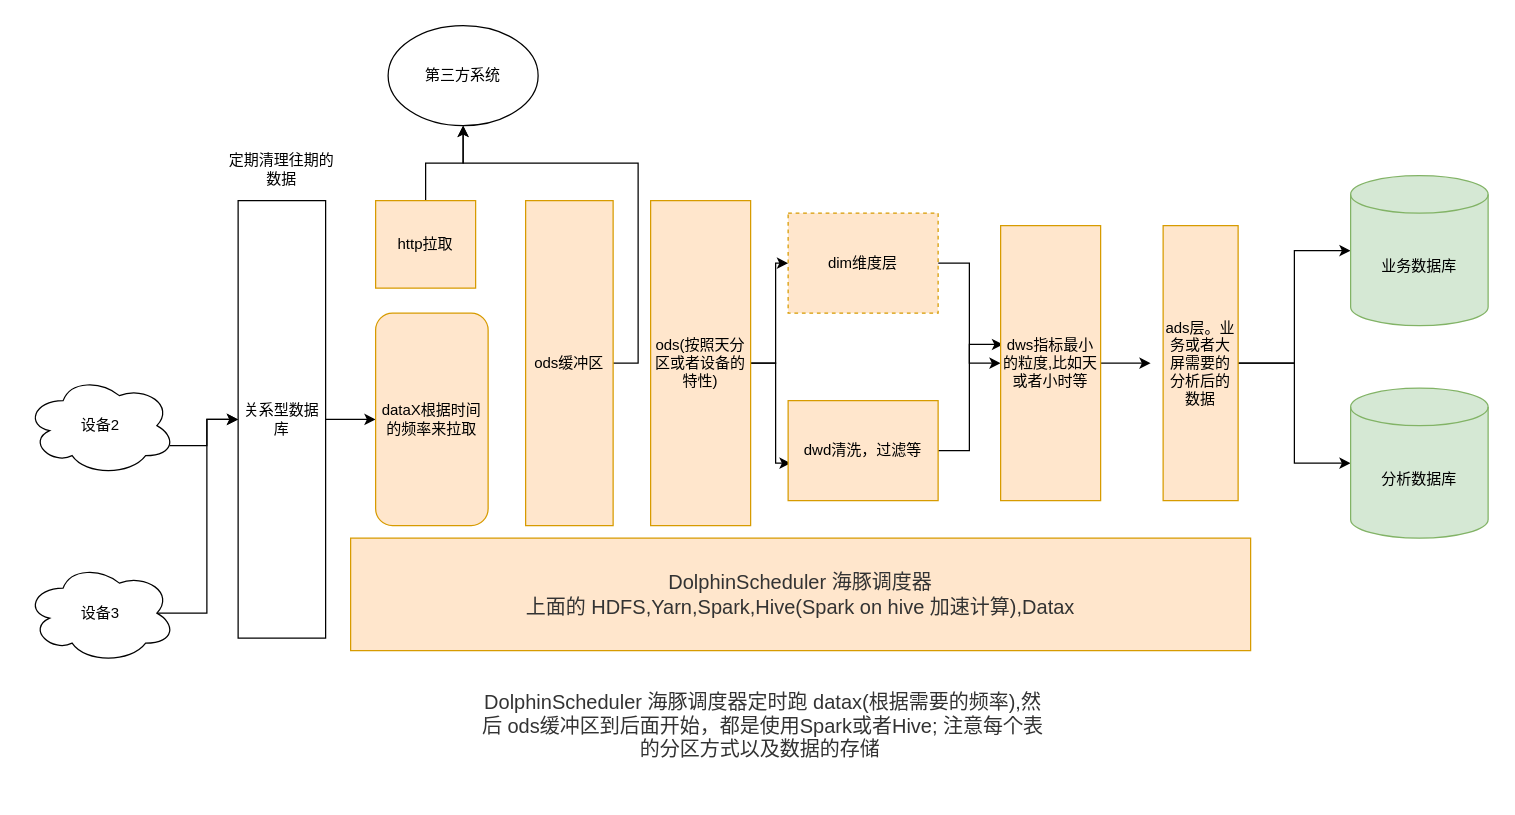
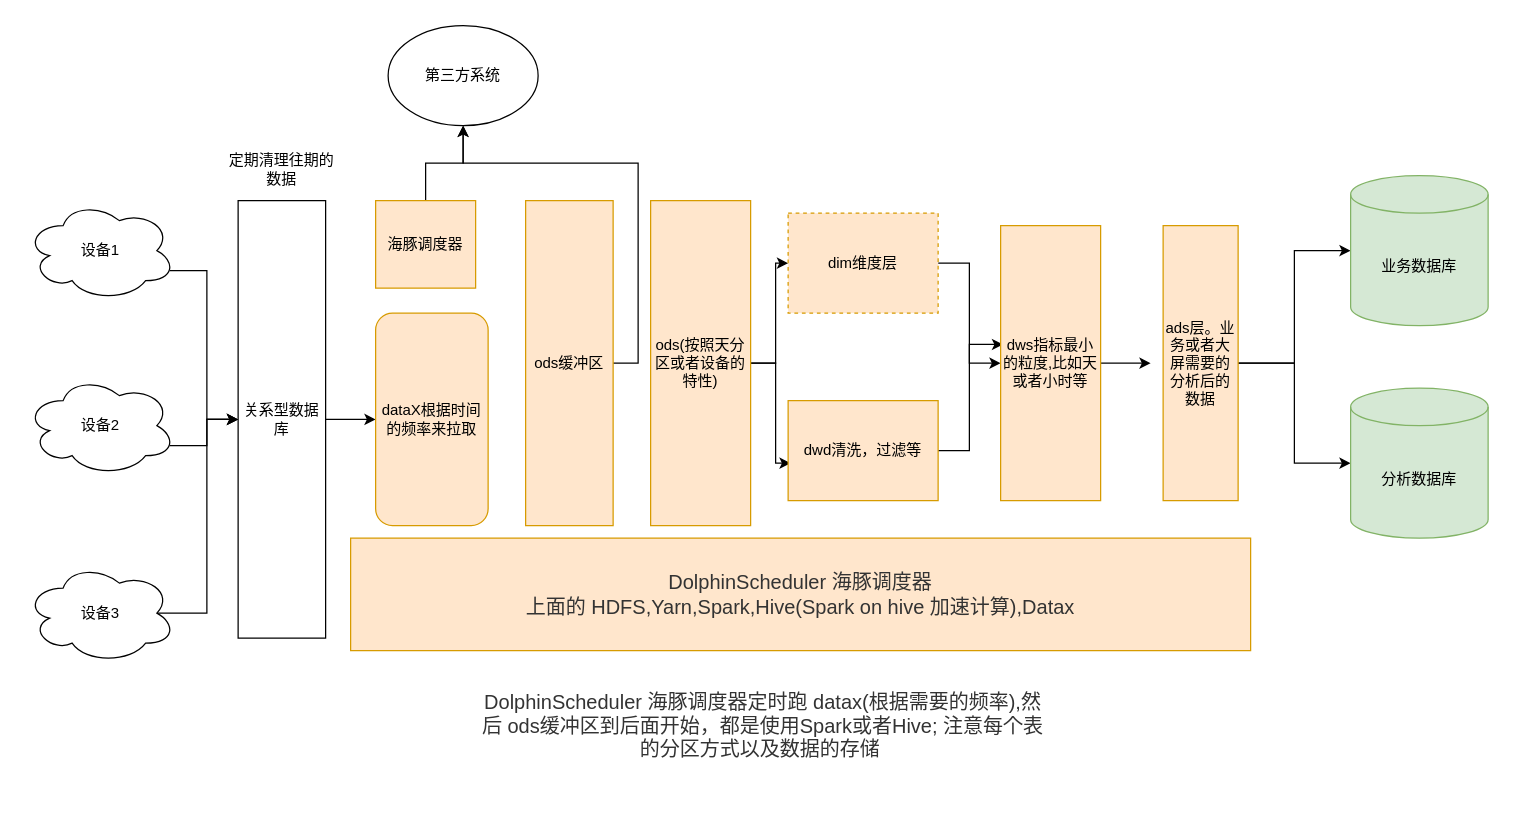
node "http拉取": label "http拉取" -> "海豚调度器"
node "设备1": added
edge "设备1" -> "关系型数据库": added
